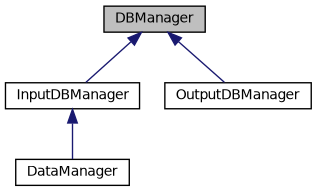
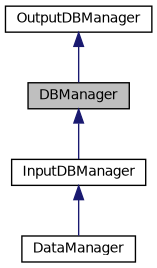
edge "OutputDBManager" -> "DBManager": reversed
